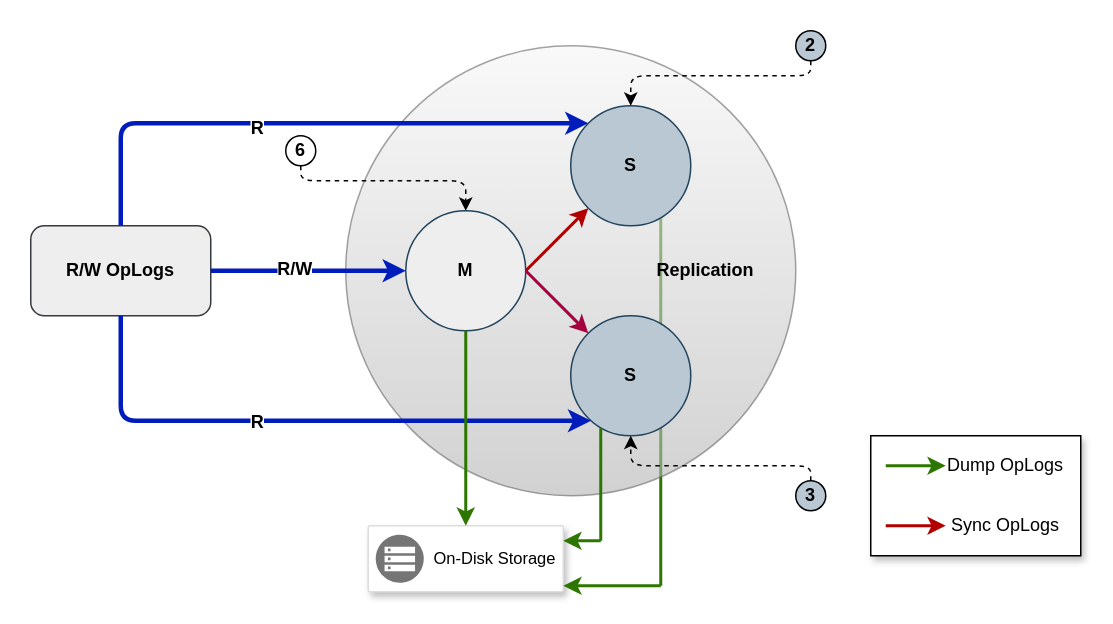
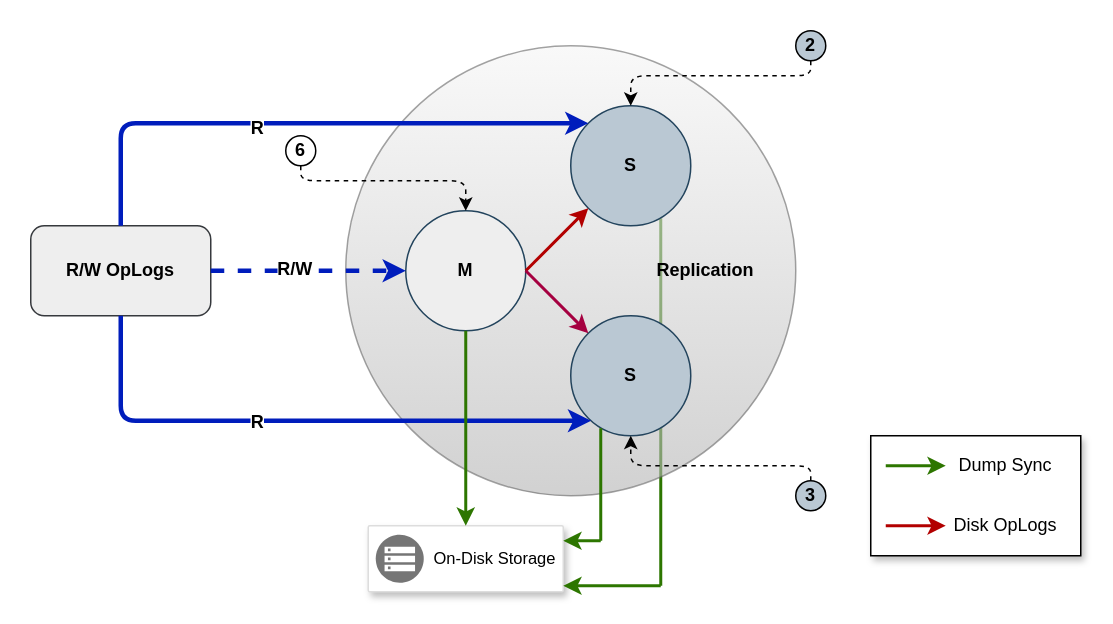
edge "R/W OpLogs" -> "M": style solid -> dashed
node "Dump OpLogs": label "Dump OpLogs" -> "Dump Sync"
node "Sync OpLogs": label "Sync OpLogs" -> "Disk OpLogs"
